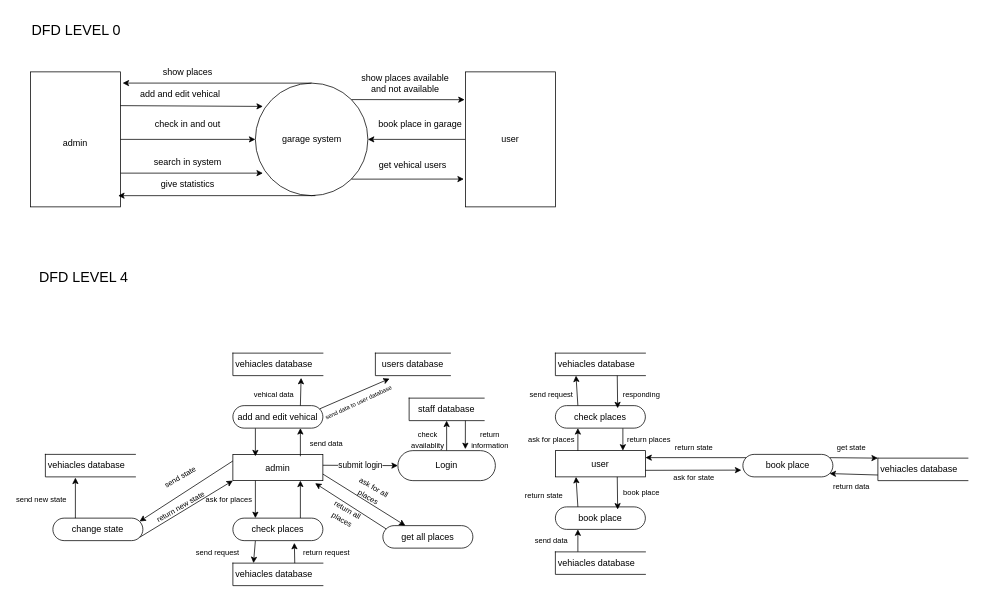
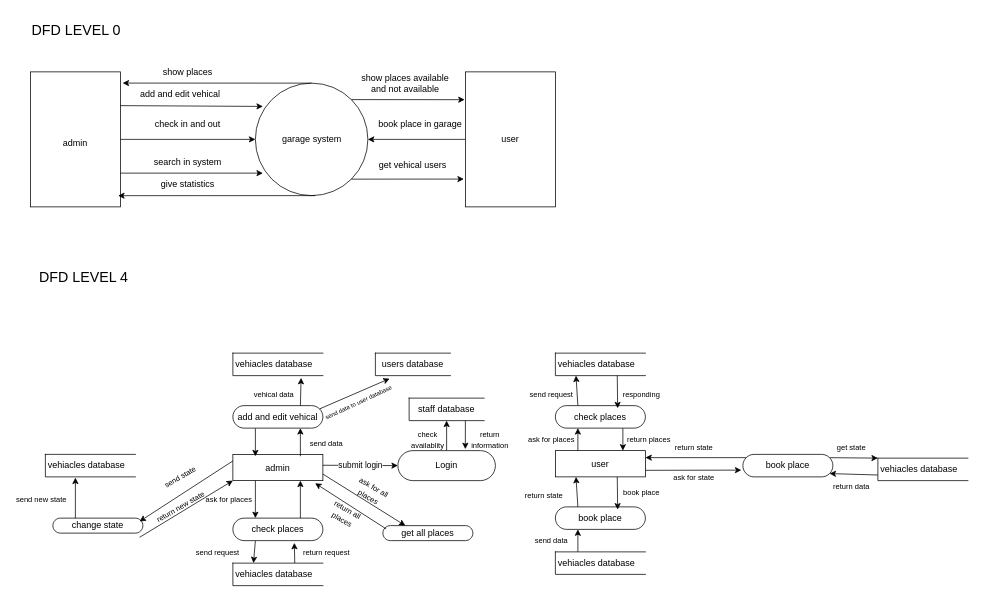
node "change state": size 90x23 -> 90x15
node "get all places": size 90x23 -> 90x15
